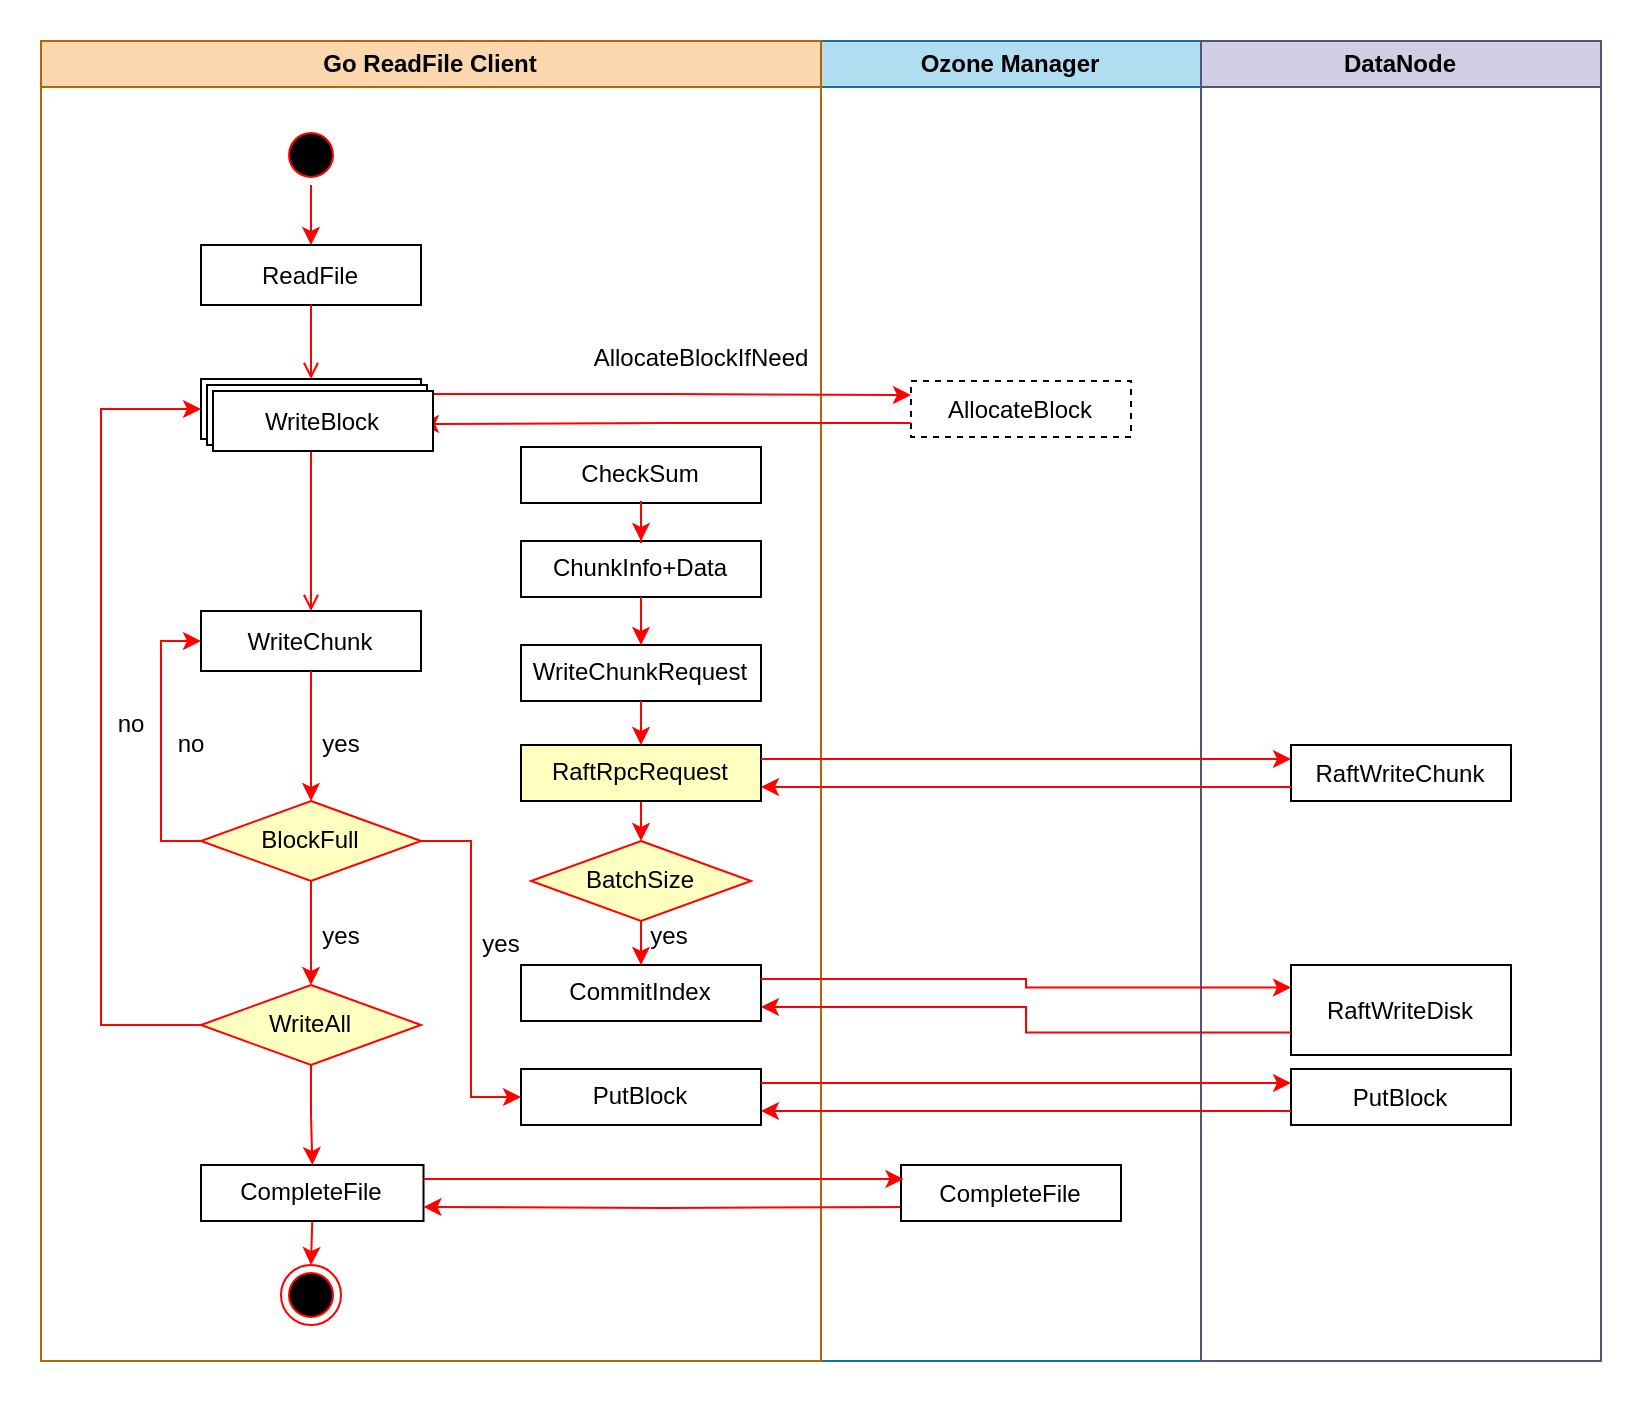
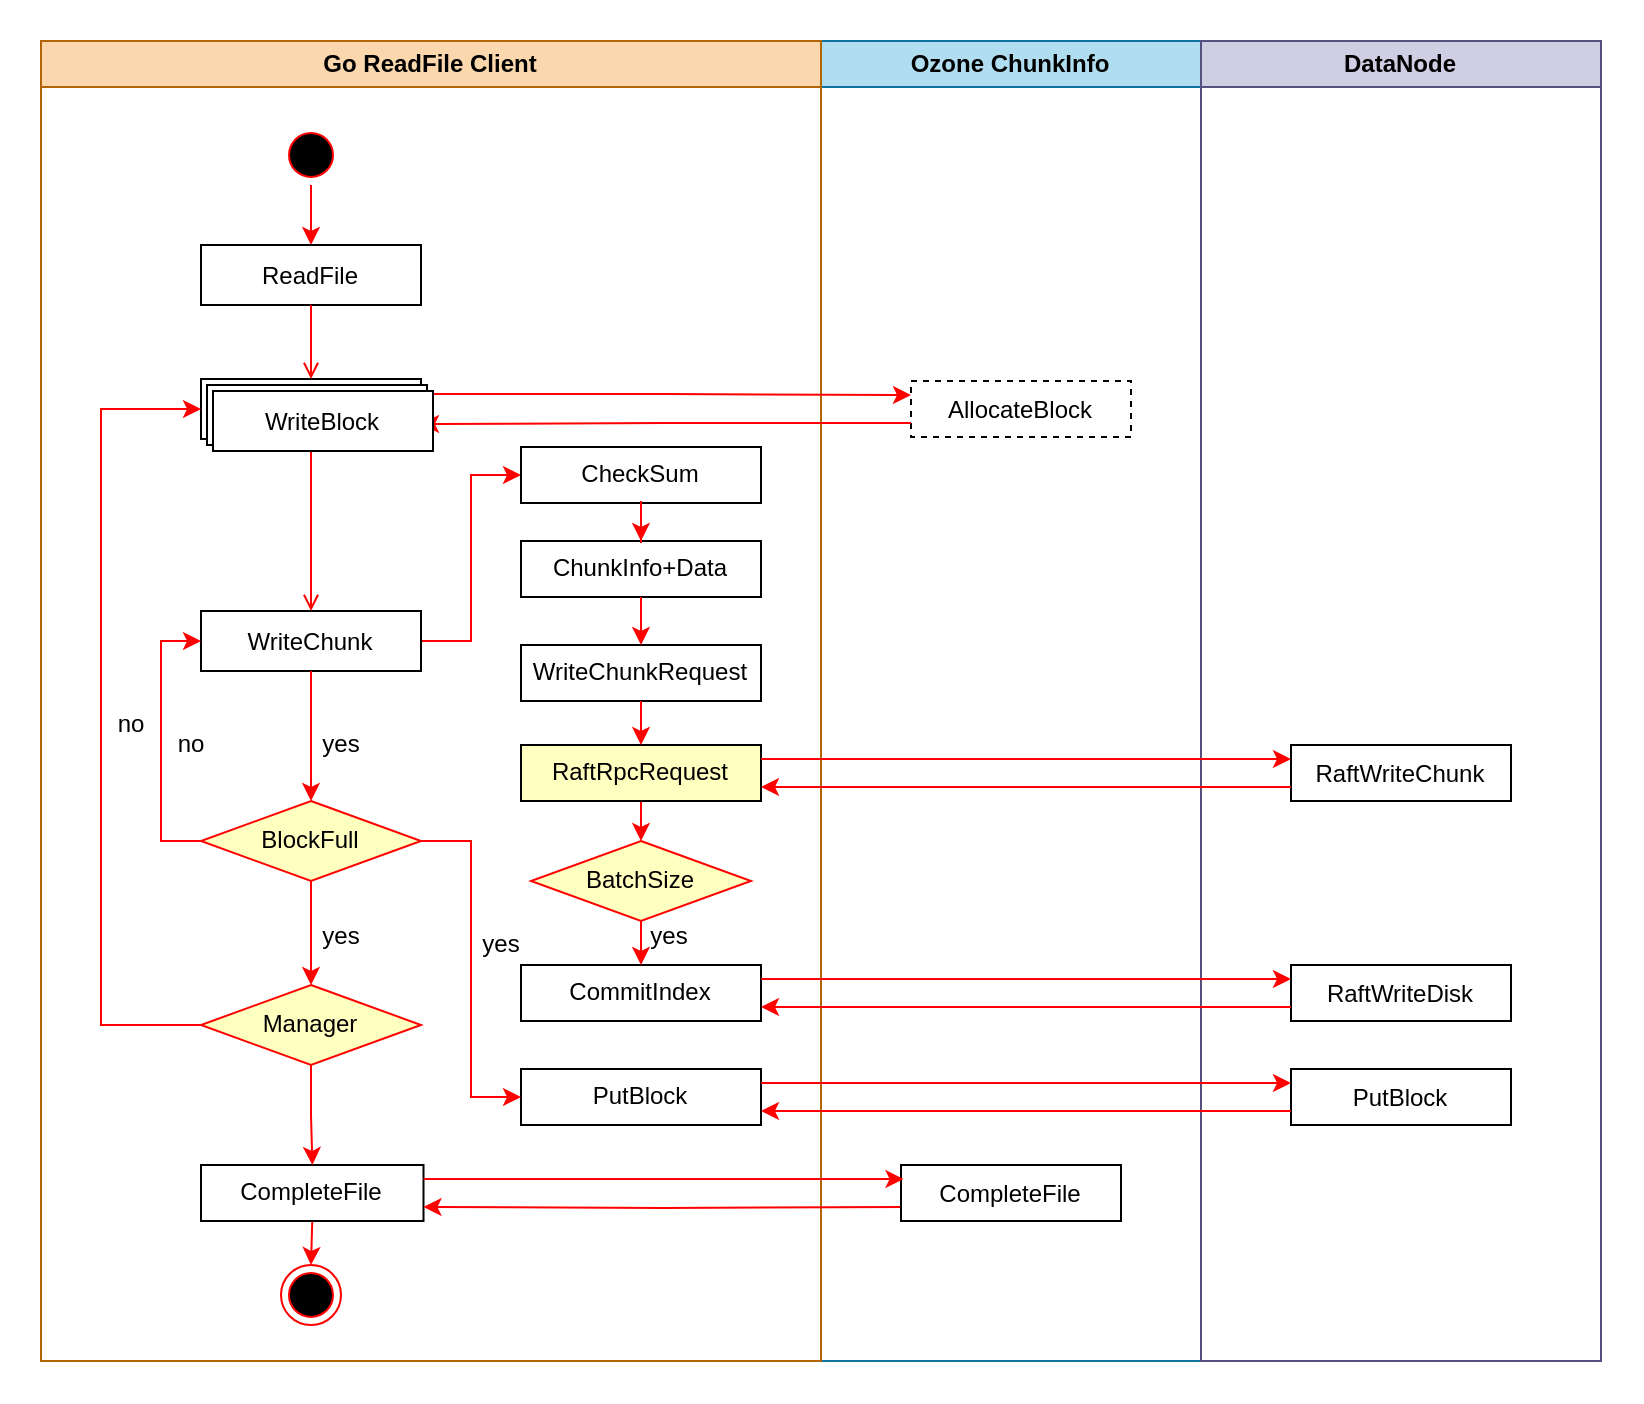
node "Ozone Manager": label "Ozone Manager" -> "Ozone ChunkInfo"
node "AllocateBlockIfNeed": removed
edge "WriteChunk" -> "CheckSum": added
node "RaftWriteDisk": size 220x90 -> 220x56
node "WriteAll": label "WriteAll" -> "Manager"
